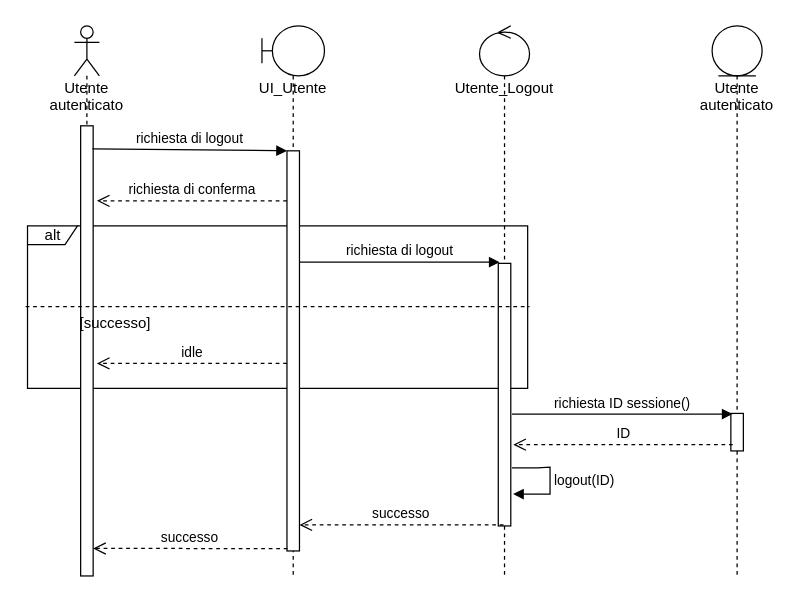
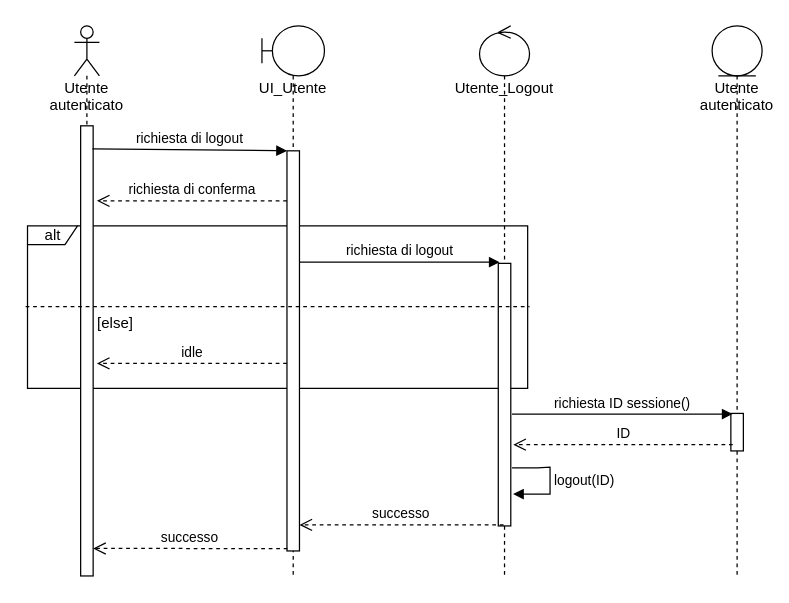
node "[successo]": label "[successo]" -> "[else]"
